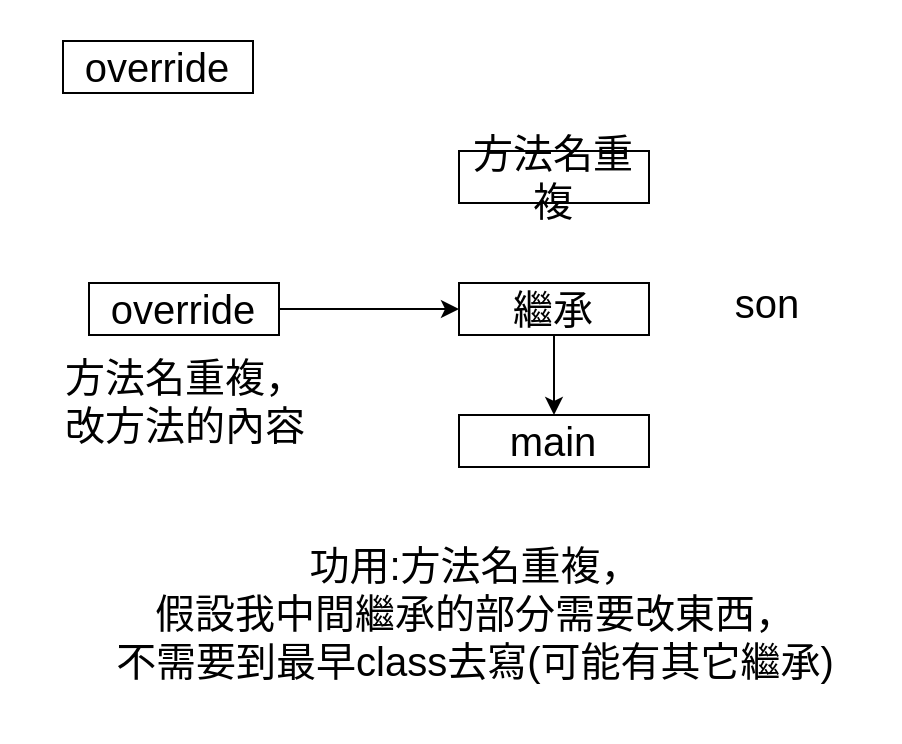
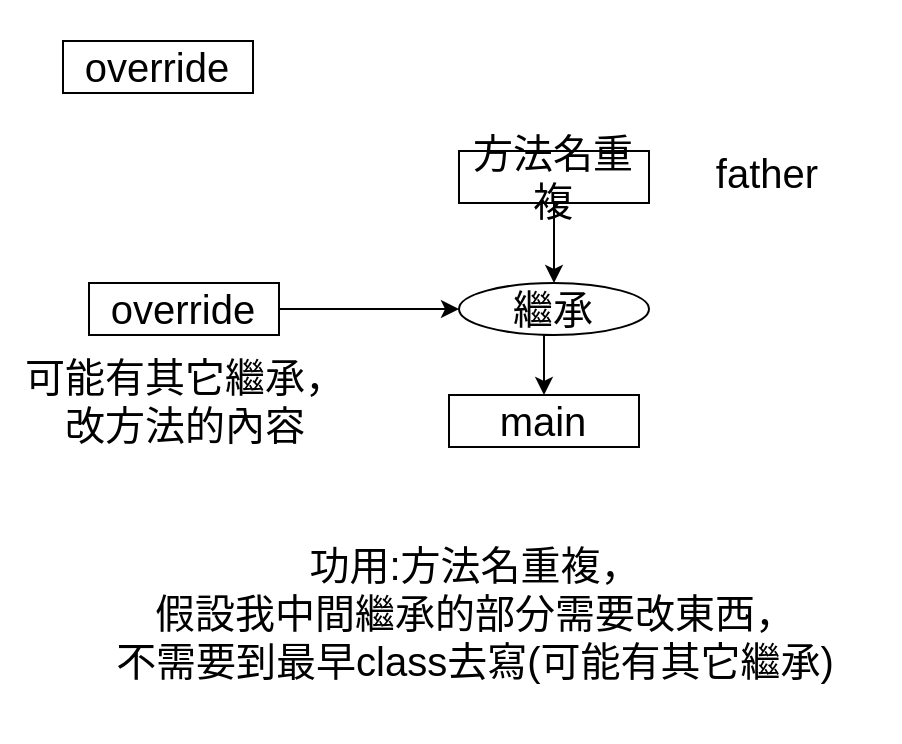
node "father": added
edge "方法名重複" -> "繼承": added
node "son": removed
node "繼承": shape rectangle -> ellipse
node "方法名重複， 改方法的內容": label "方法名重複， 改方法的內容" -> "可能有其它繼承， 改方法的內容"
node "main": moved (554, 441) -> (544, 421)
